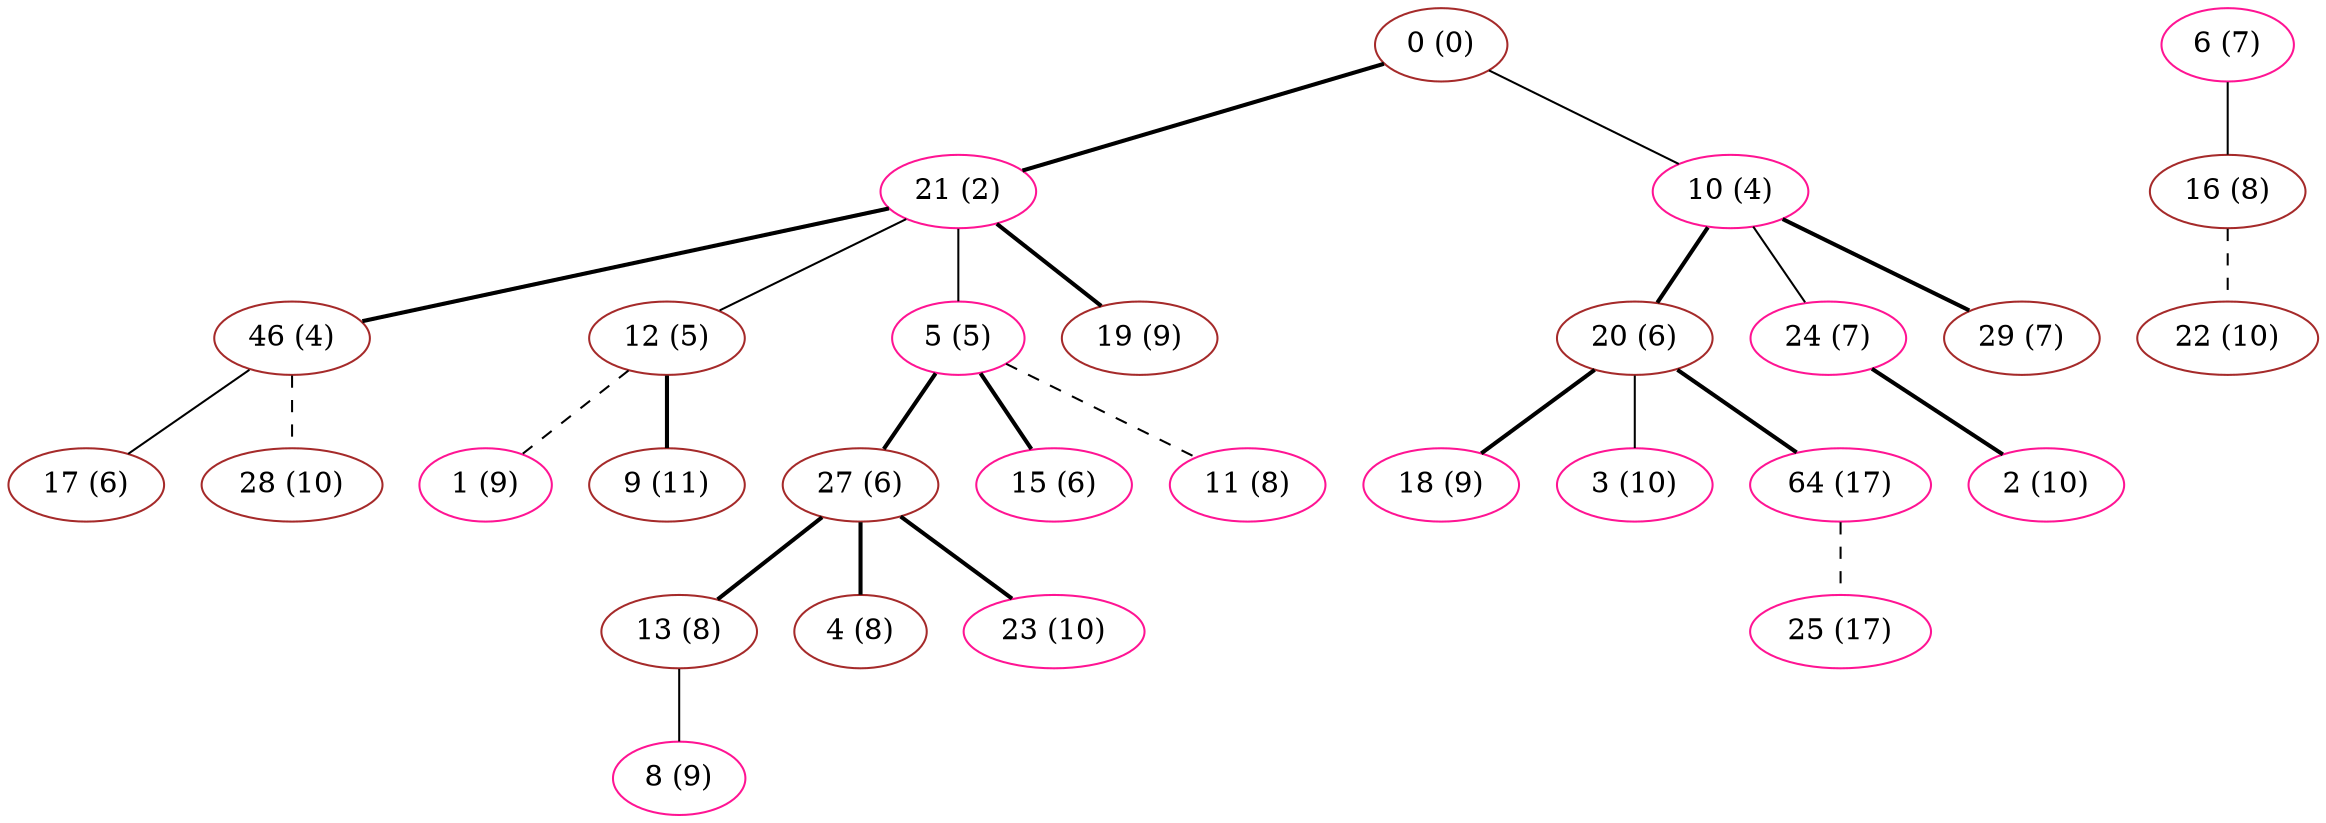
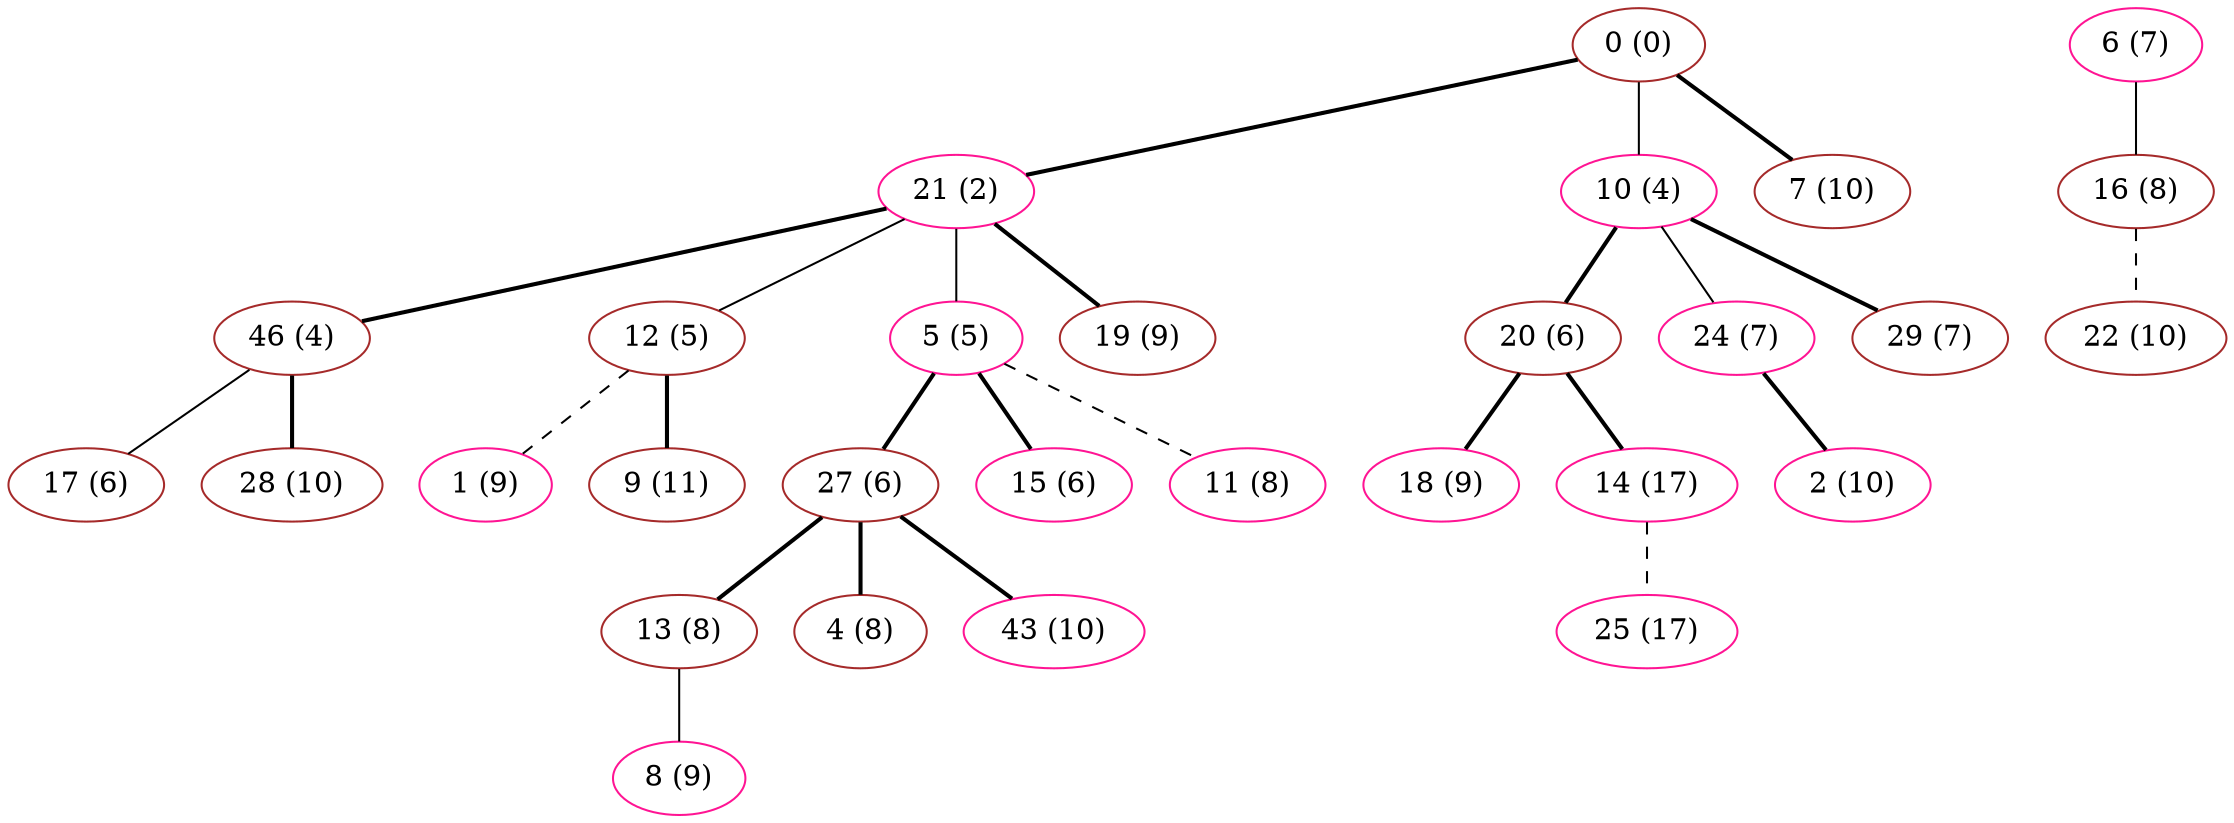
node "7 (10)": added
edge "46 (4)" -- "28 (10)": style dashed -> bold
node "3 (10)": removed
node "64 (17)": label "64 (17)" -> "14 (17)"
node "23 (10)": label "23 (10)" -> "43 (10)"
